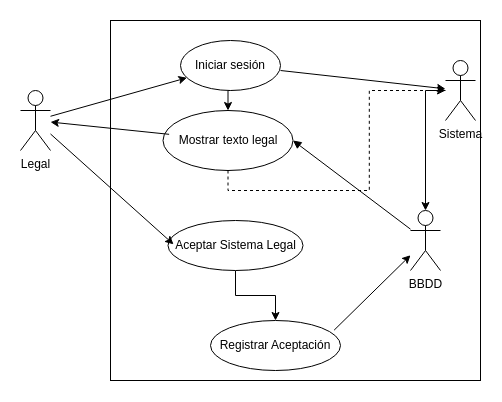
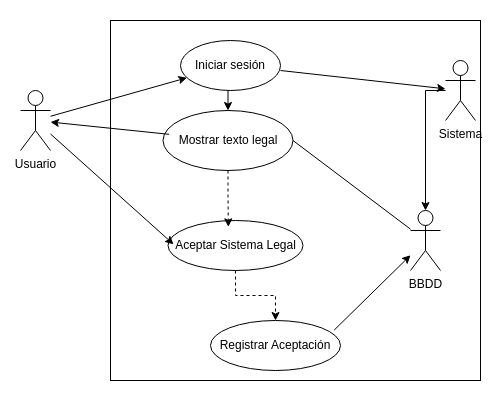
edge "BBDD" -> "Mostrar texto legal": arrowhead block -> none
node "Legal": label "Legal" -> "Usuario"
edge "Mostrar texto legal" -> "Sistema": now "Mostrar texto legal" -> "Aceptar Sistema Legal"
edge "Aceptar Sistema Legal" -> "Registrar Aceptación": style solid -> dashed
